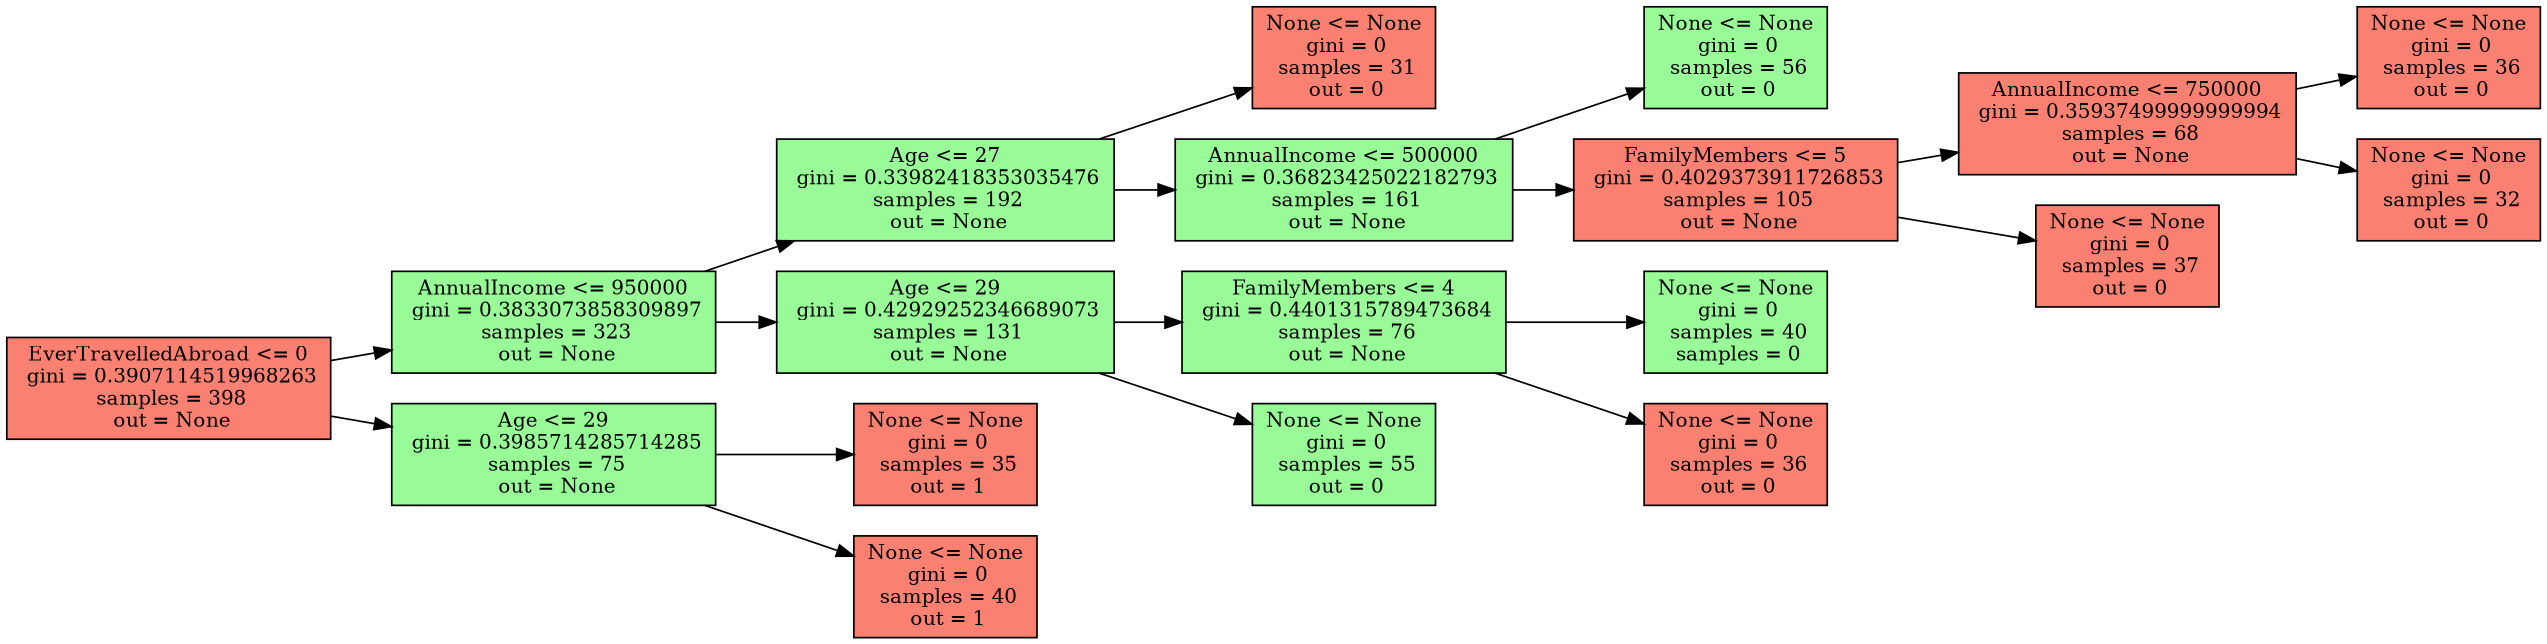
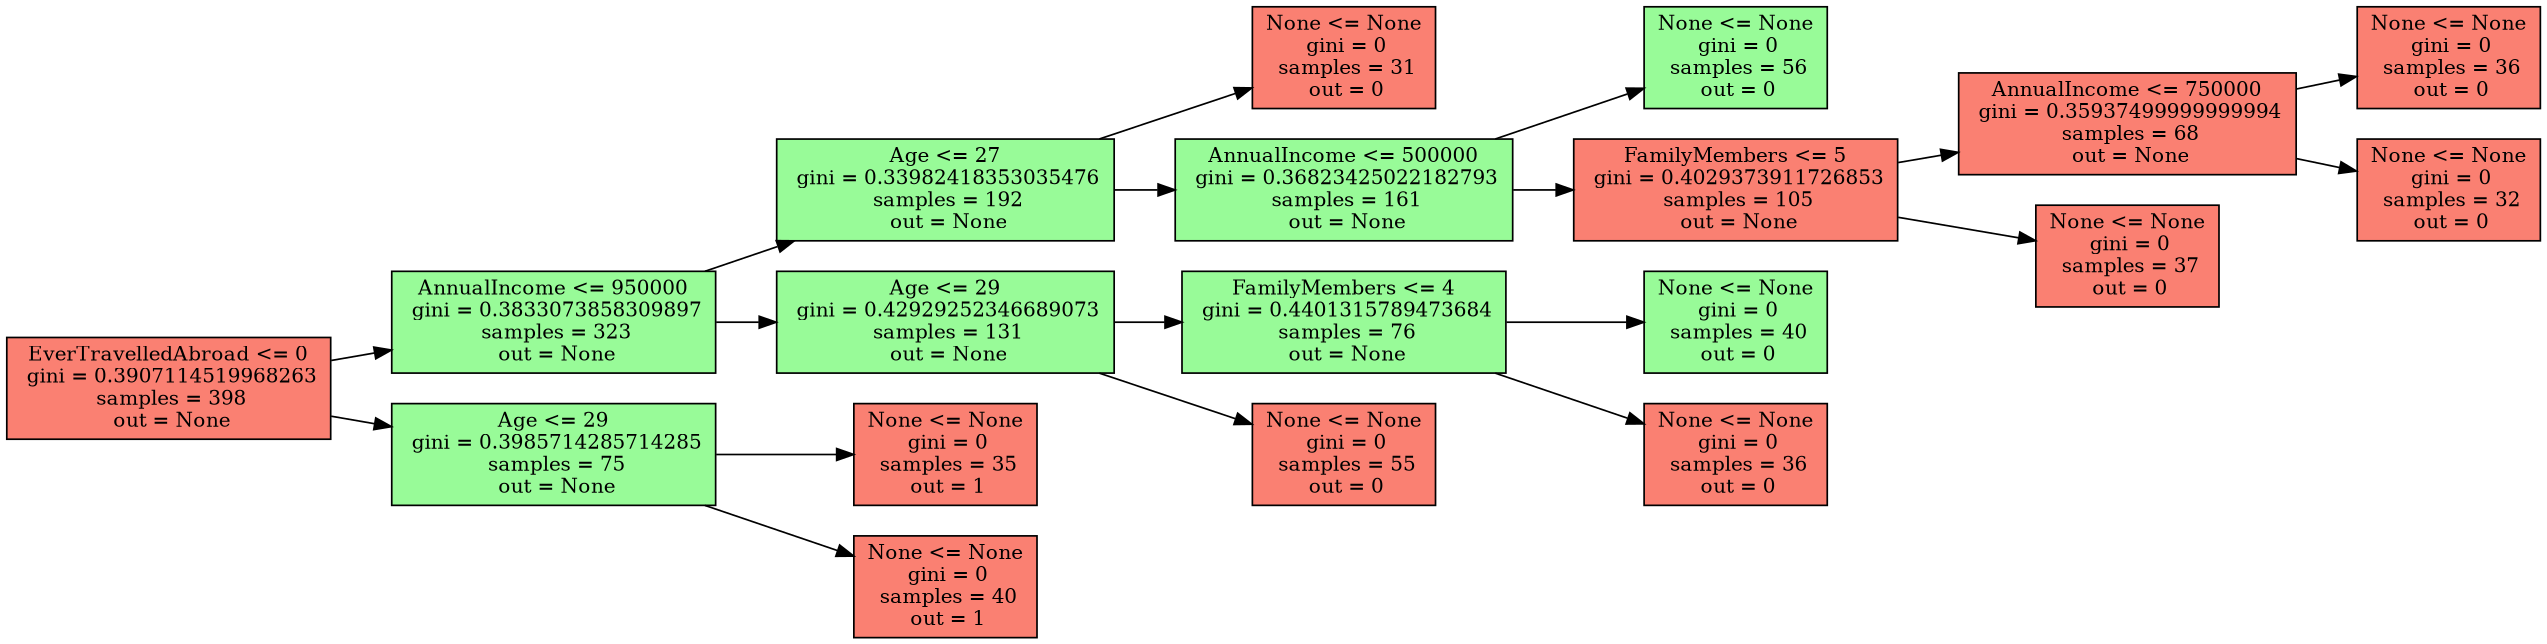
node "None <= None gini = 0 samples = 40 samples = 0": label "None <= None gini = 0 samples = 40 samples = 0" -> "None <= None gini = 0 samples = 40 out = 0"
node "None <= None gini = 0 samples = 55 out = 0": fillcolor palegreen -> salmon
